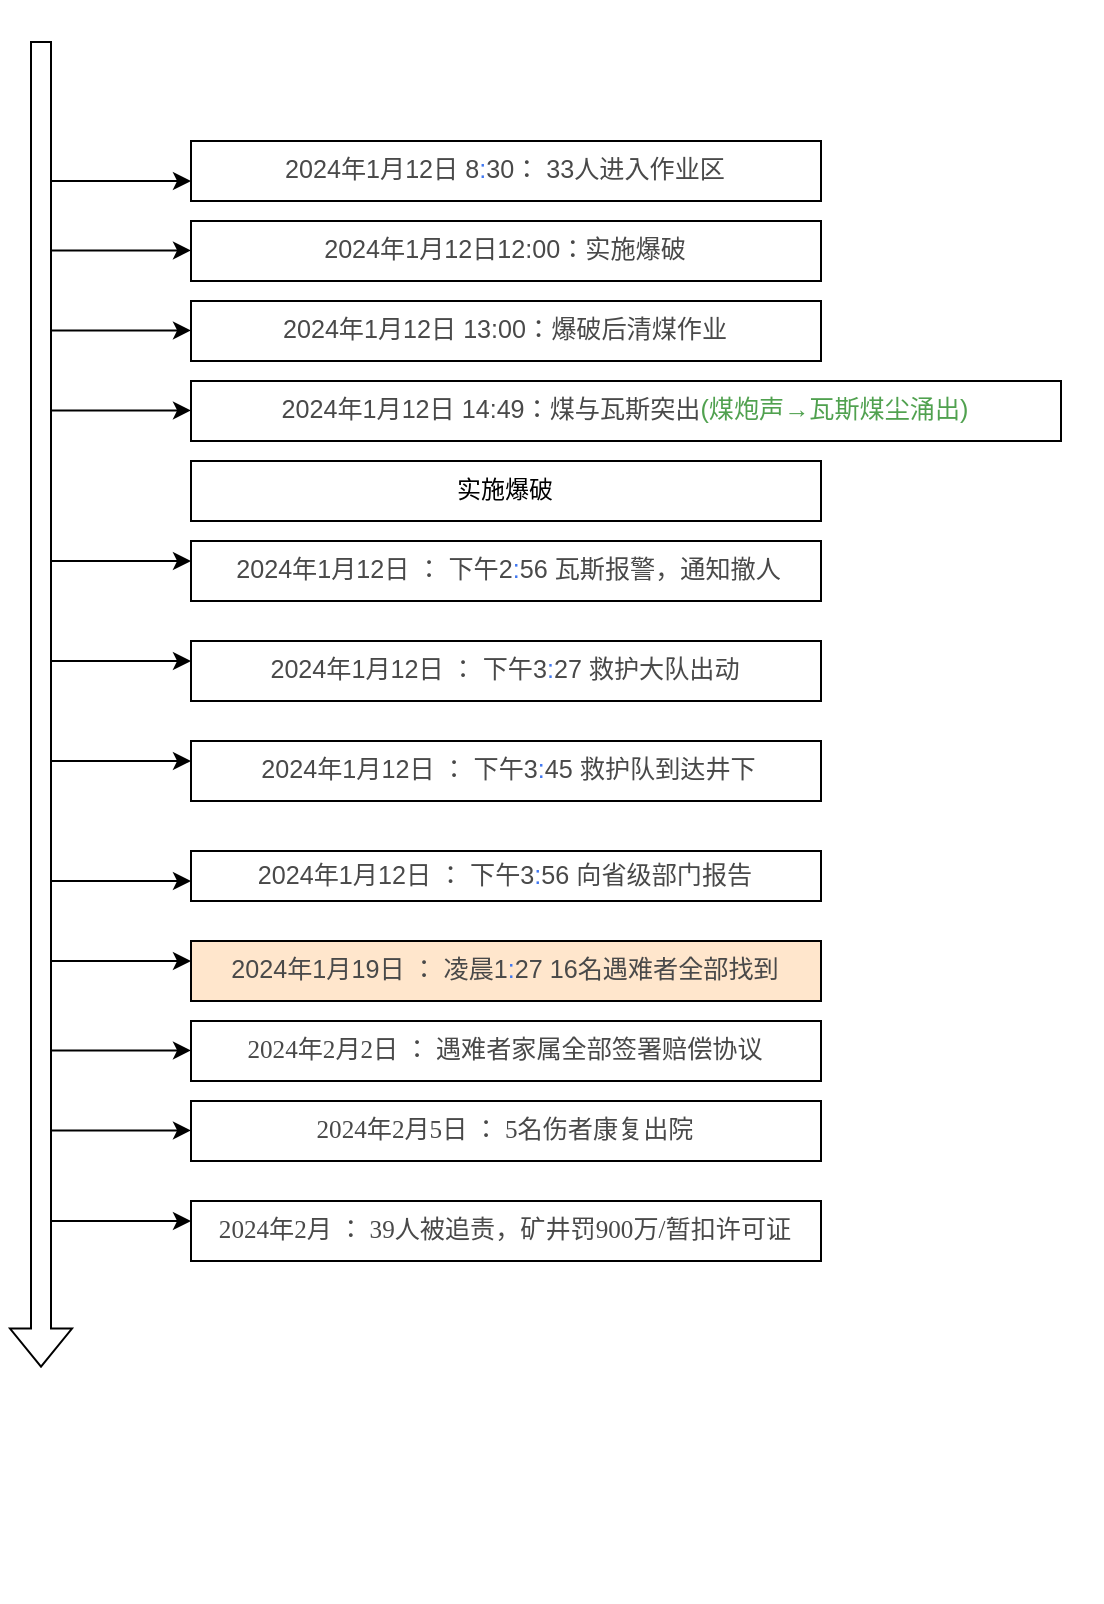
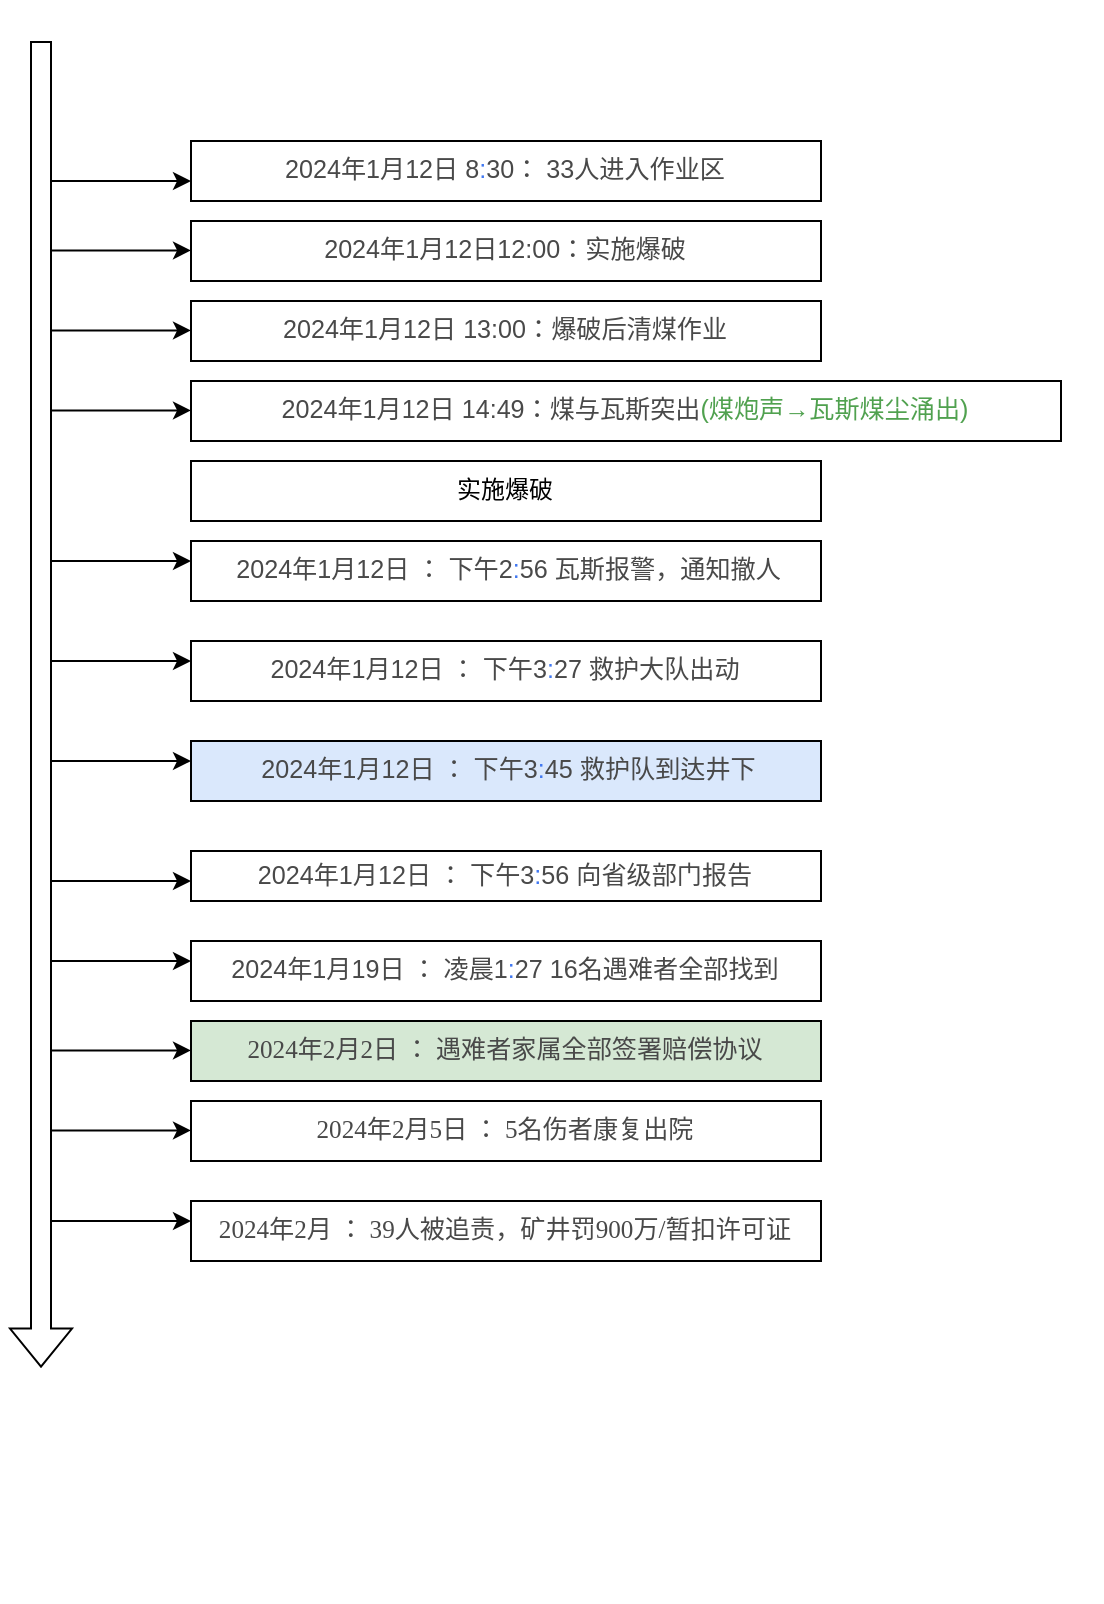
node "2024年1月12日 ： 下午3:45 救护队到达井下": fillcolor #ffffff -> #dae8fc
node "2024年1月19日 ： 凌晨1:27 16名遇难者全部找到": fillcolor #ffe6cc -> #ffffff
node "2024年2月2日 ： 遇难者家属全部签署赔偿协议": fillcolor #ffffff -> #d5e8d4
